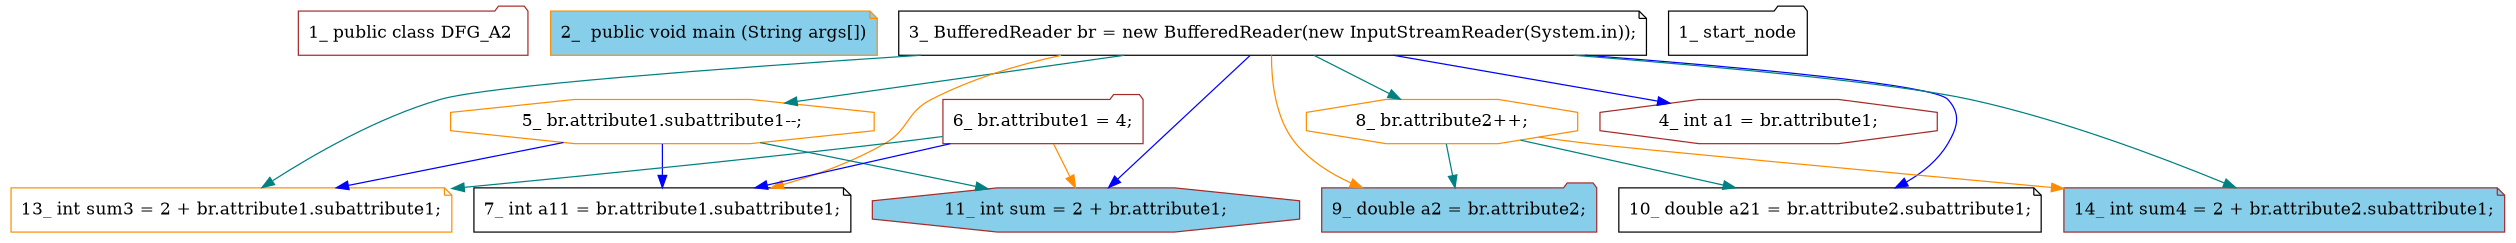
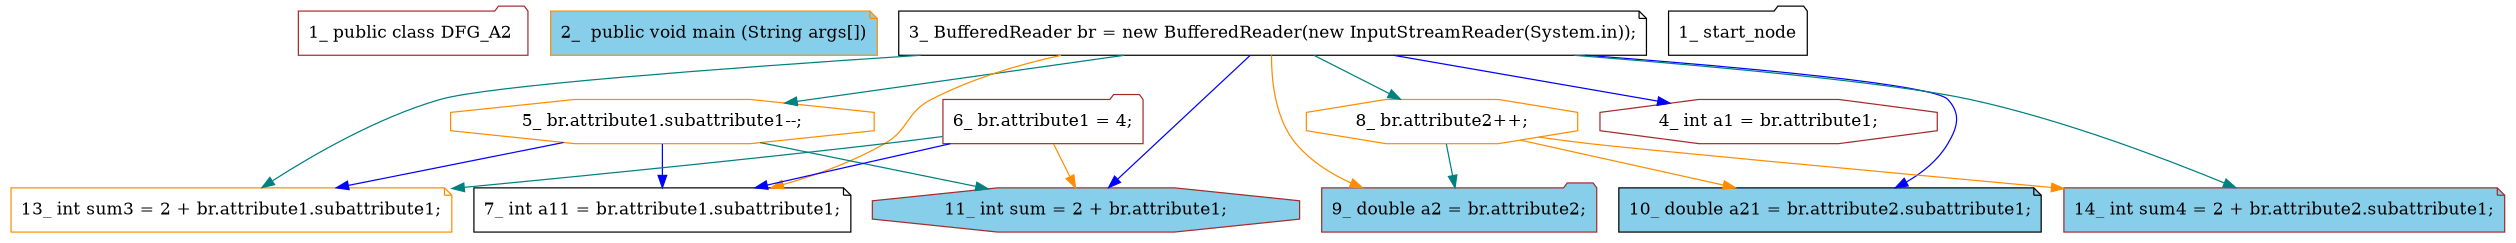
edge "8_ br.attribute2++;" -> "10_ double a21 = br.attribute2.subattribute1;": color teal -> darkorange
node "10_ double a21 = br.attribute2.subattribute1;": fillcolor white -> skyblue
